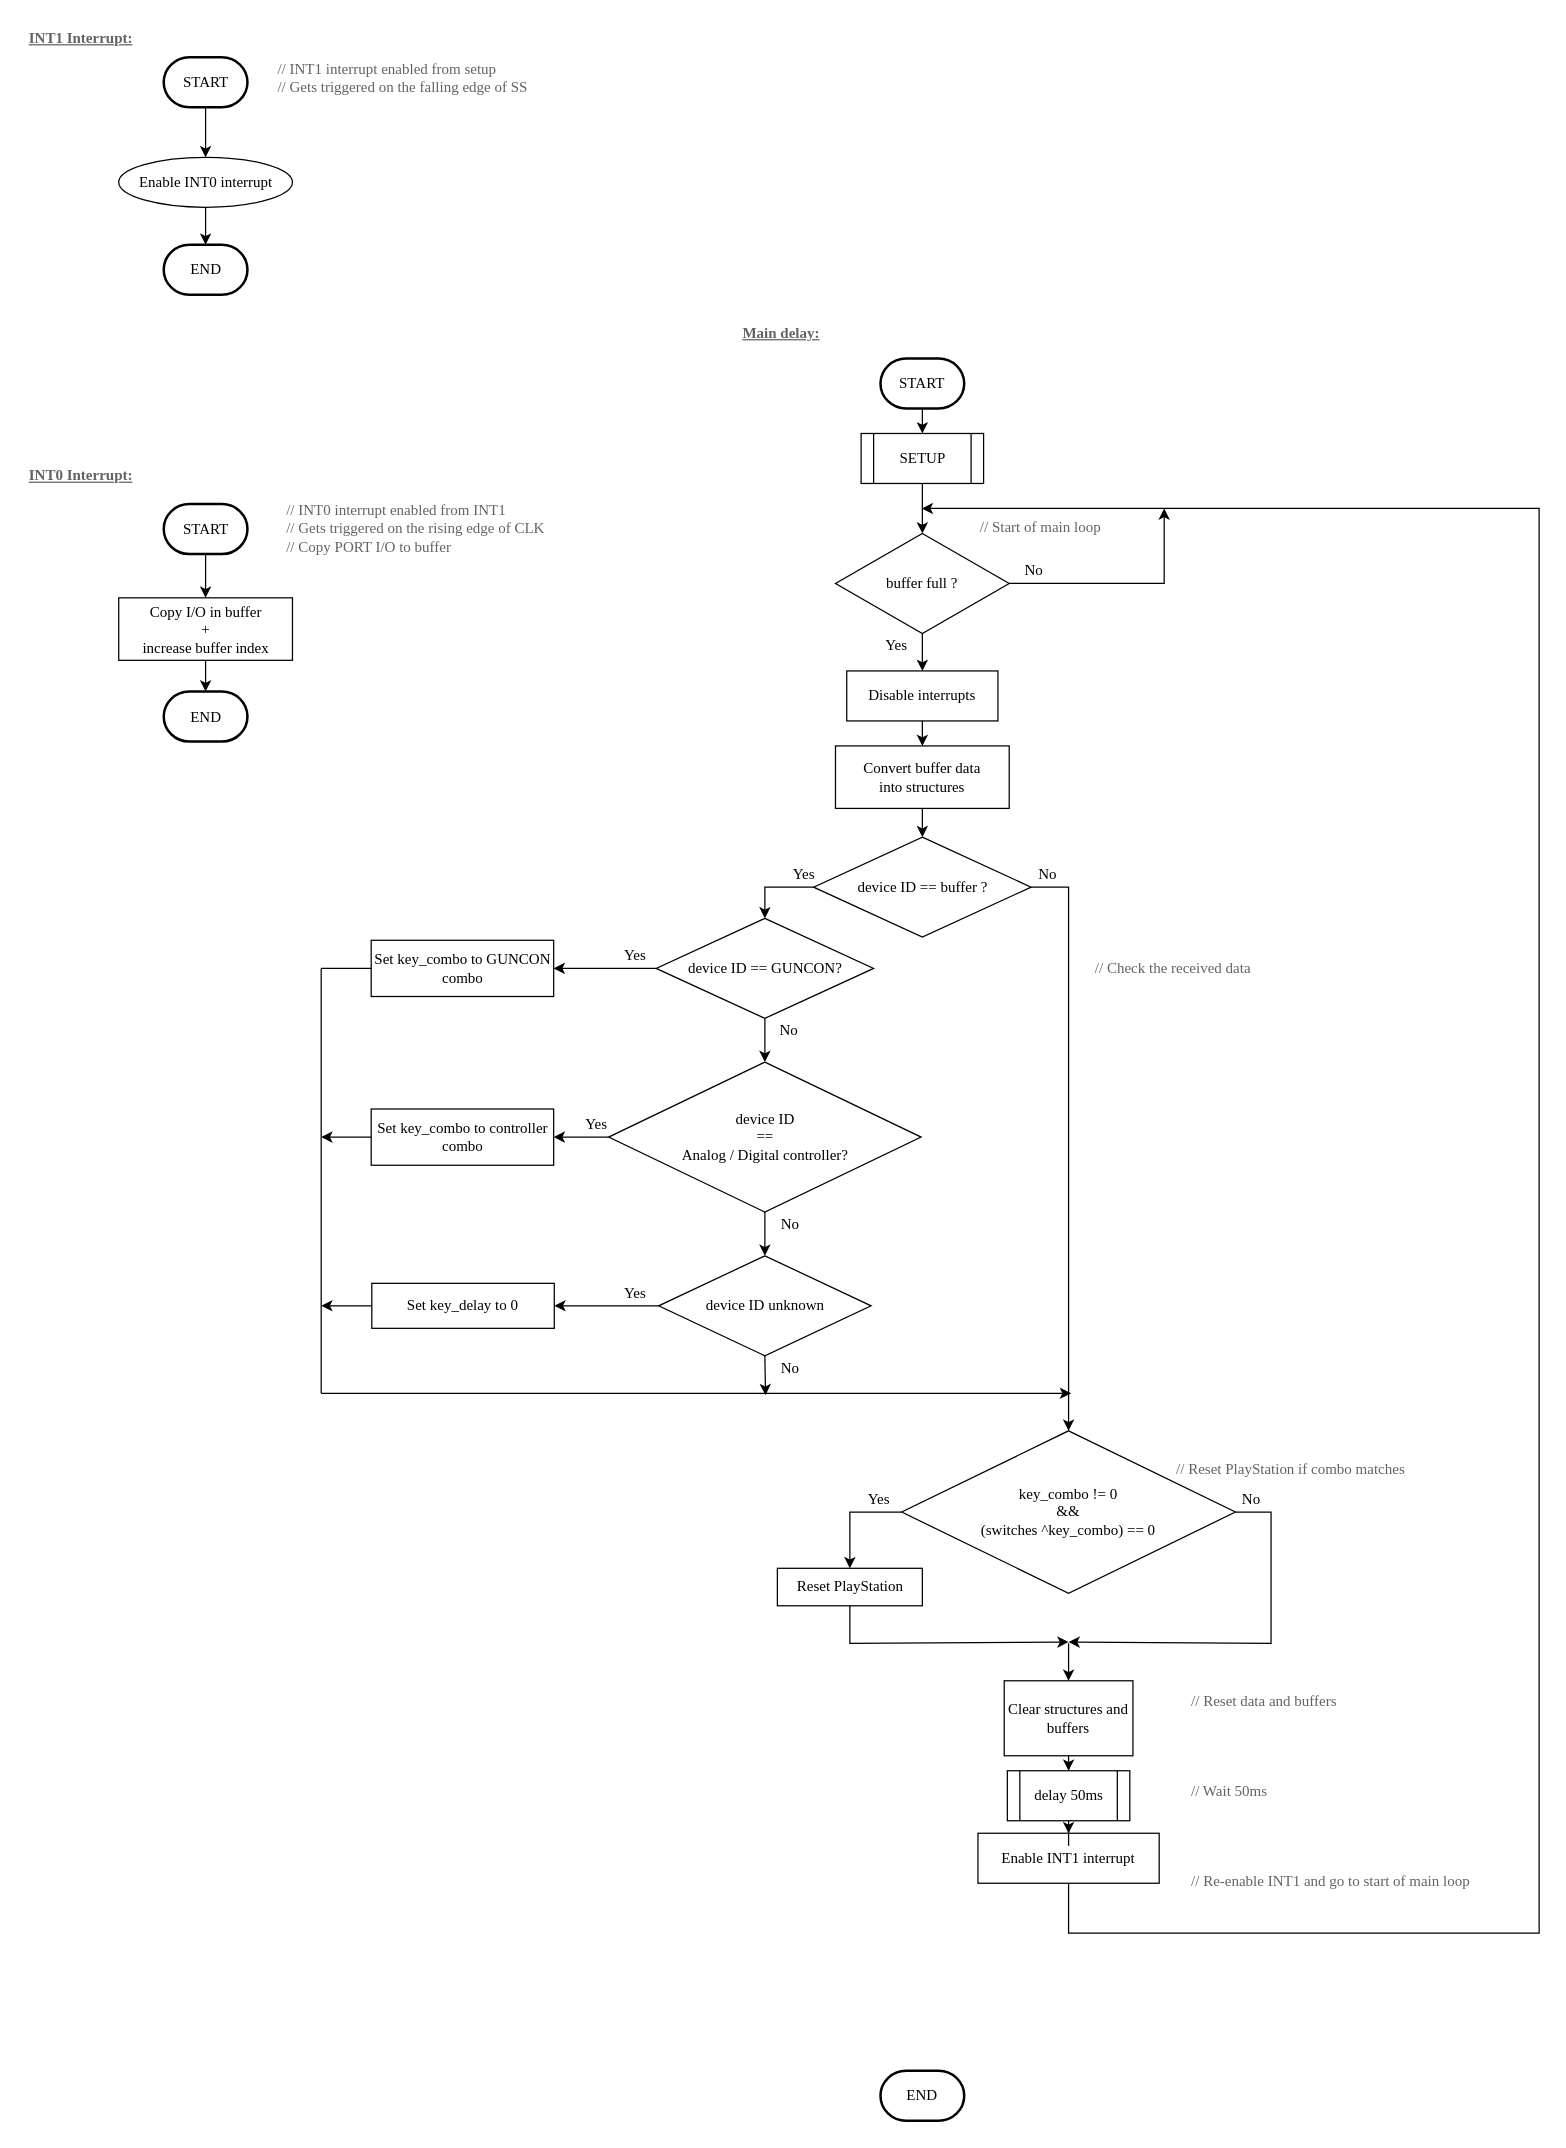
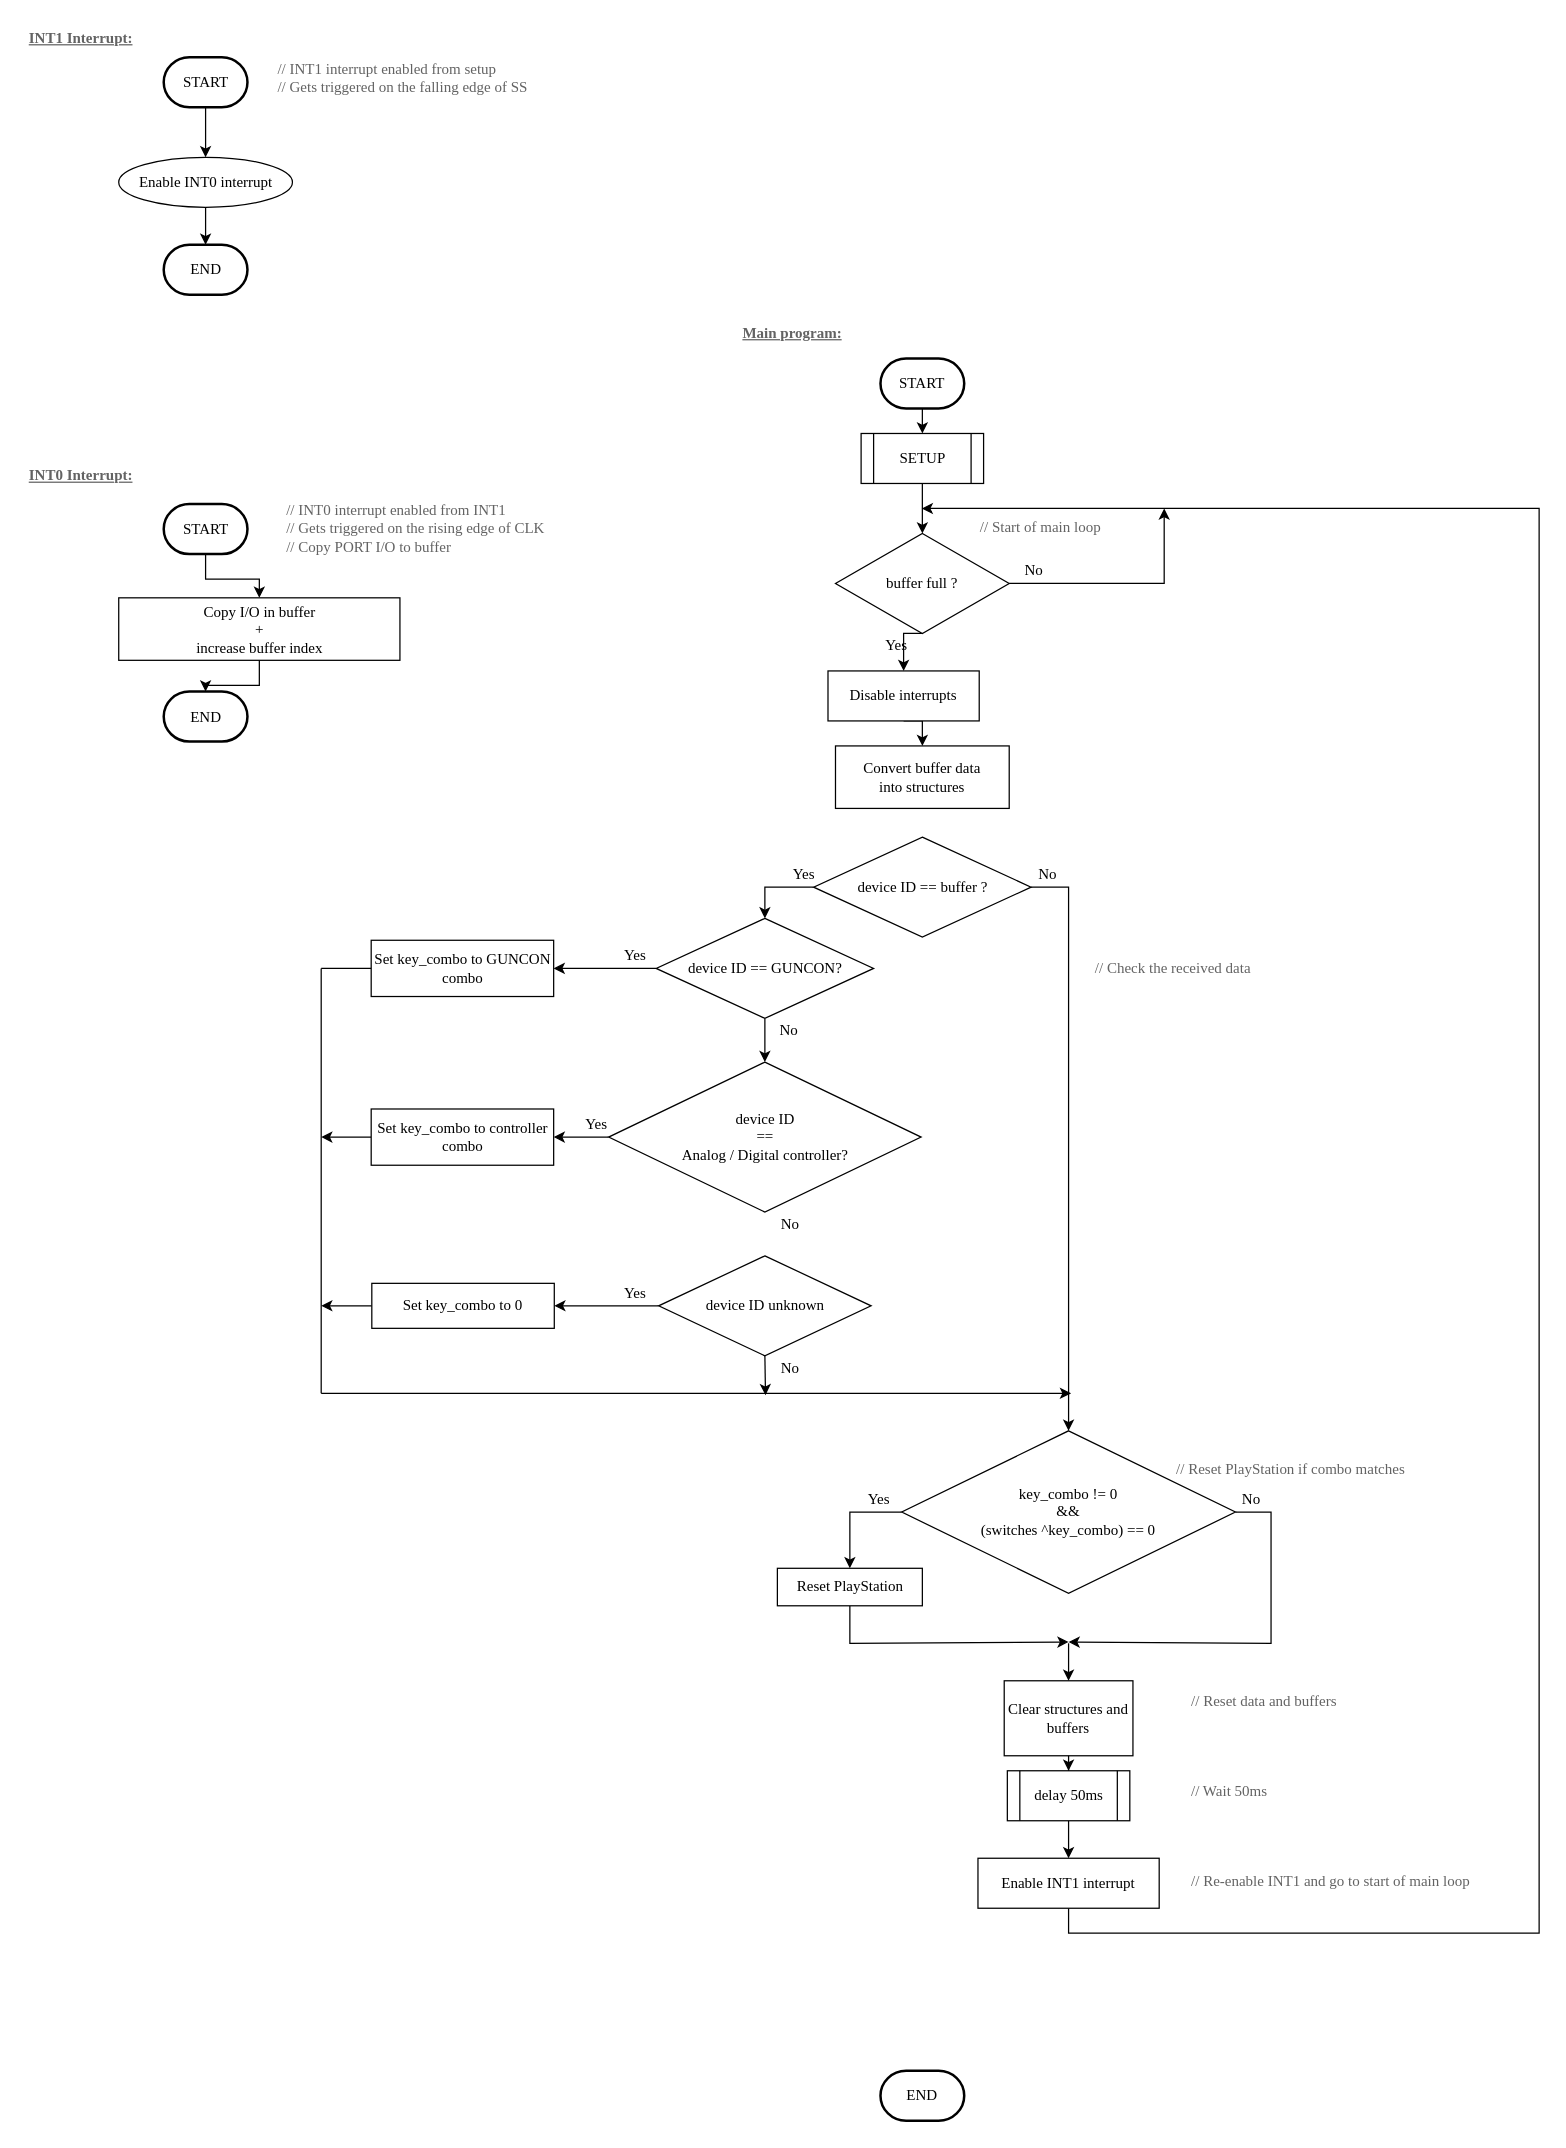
node "Main delay:": label "Main delay:" -> "Main program:"
node "Copy I/O in buffer + increase buffer index": size 174x63 -> 281x63
node "Disable interrupts": moved (923, 696) -> (904, 696)
edge "Convert buffer data into structures" -> "device ID == buffer ?": removed
edge "device ID == Analog / Digital controller?" -> "device ID unknown": removed
node "Set key_delay to 0": label "Set key_delay to 0" -> "Set key_combo to 0"
node "Enable INT1 interrupt": moved (1069, 1858) -> (1069, 1883)
